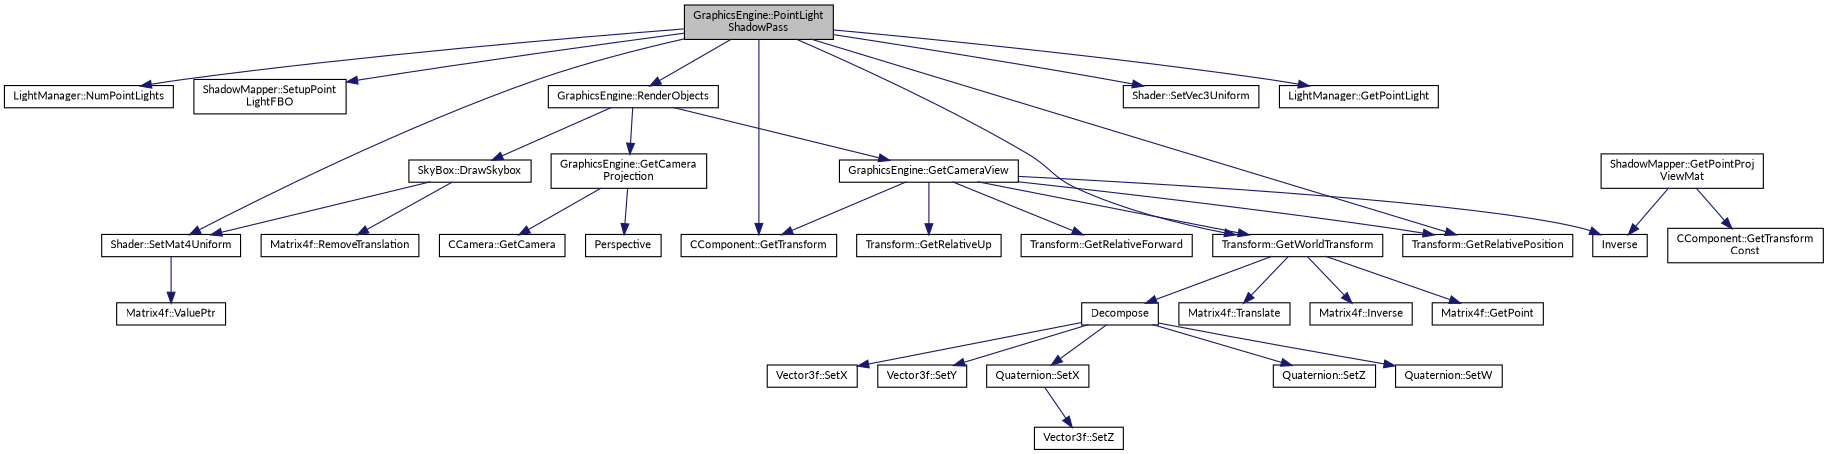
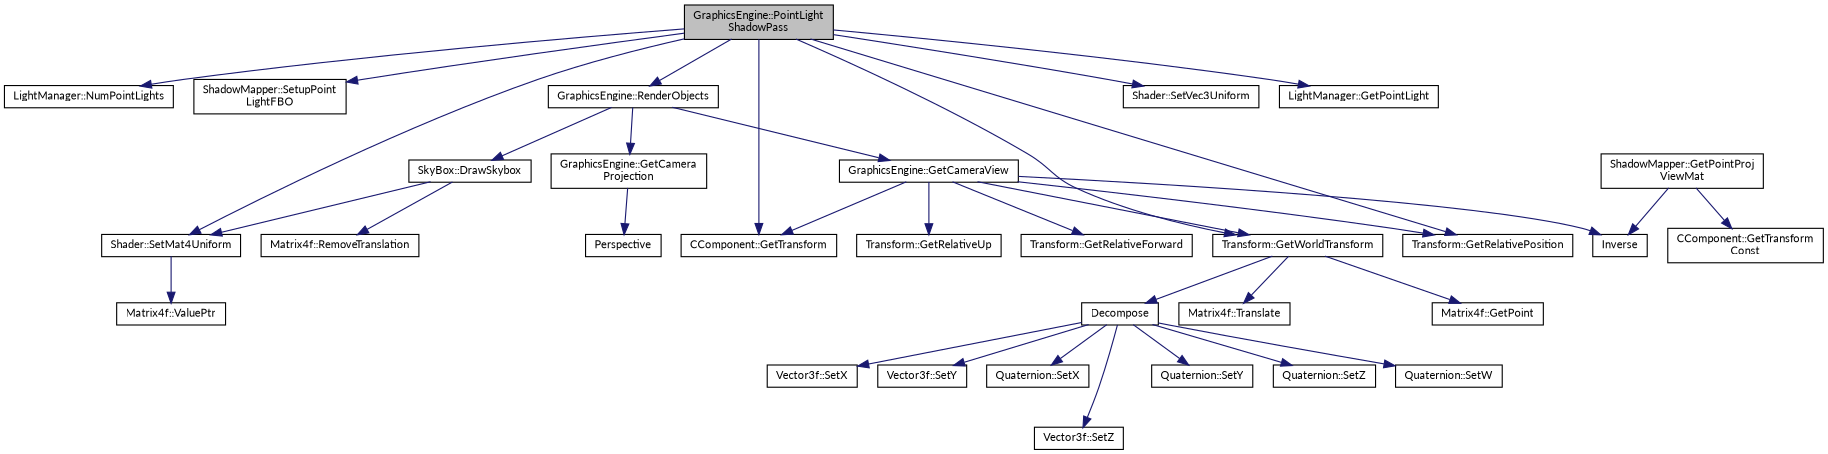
node "CCamera::GetCamera": removed
node "Matrix4f::Inverse": removed
node "Quaternion::SetY": added
edge "Quaternion::SetX" -> "Vector3f::SetZ": now "Decompose" -> "Vector3f::SetZ"
